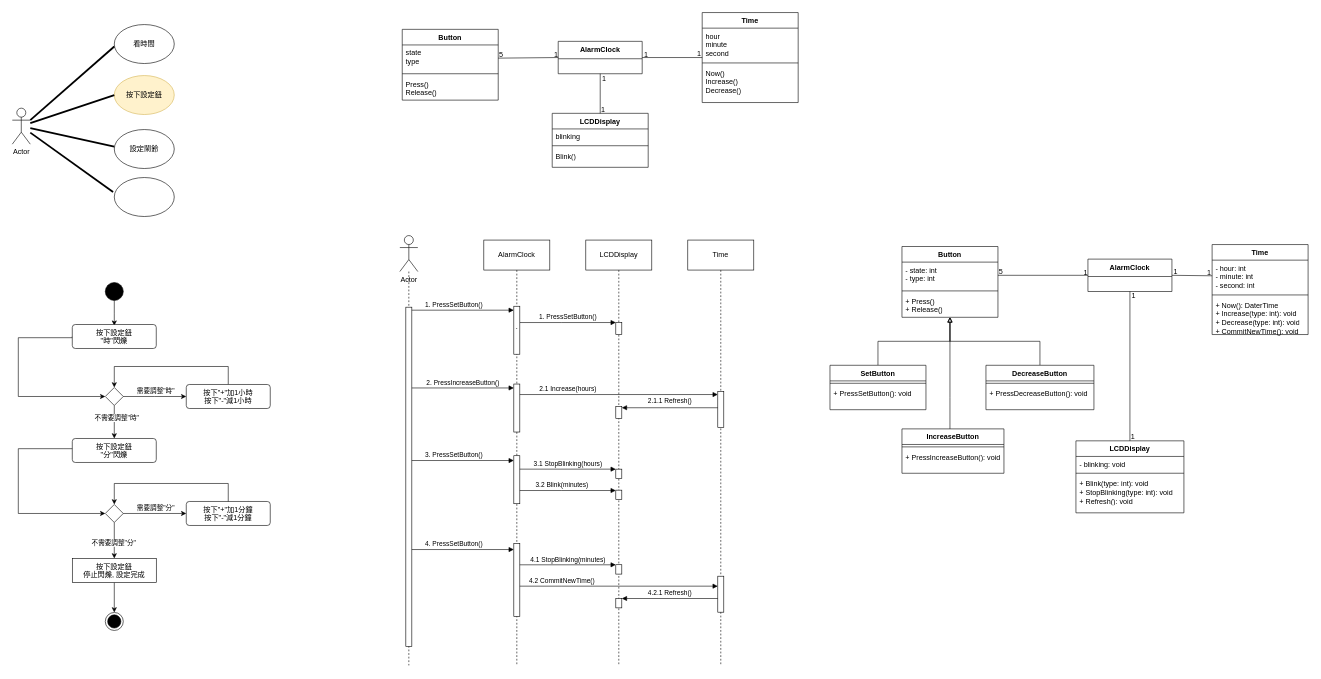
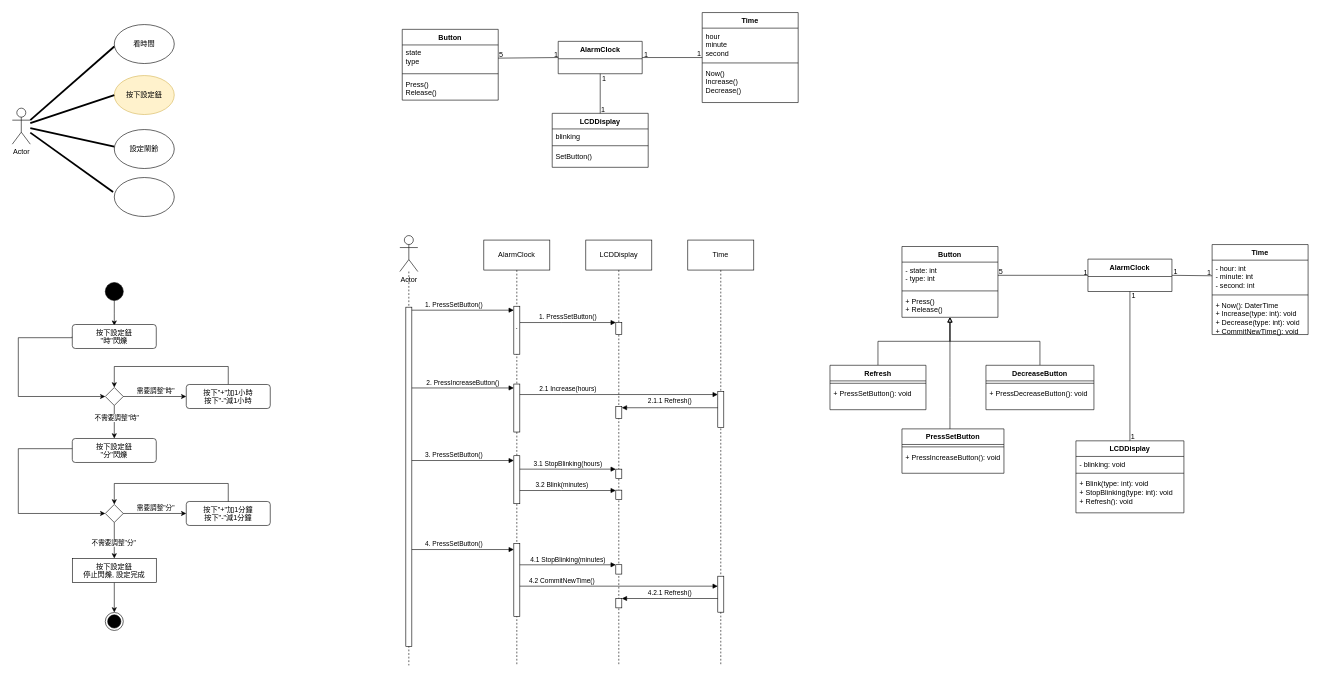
node "Blink()": label "Blink()" -> "SetButton()"
node "SetButton": label "SetButton" -> "Refresh"
node "IncreaseButton": label "IncreaseButton" -> "PressSetButton"
